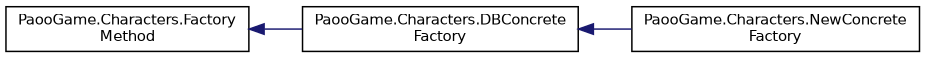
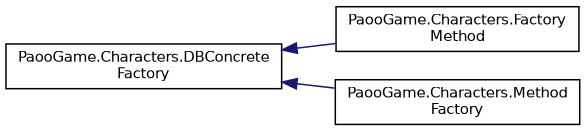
edge "PaooGame.Characters.DBConcrete Factory" -> "PaooGame.Characters.Factory Method": reversed
node "PaooGame.Characters.NewConcrete Factory": label "PaooGame.Characters.NewConcrete Factory" -> "PaooGame.Characters.Method Factory"
